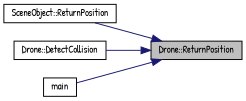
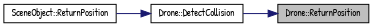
edge "SceneObject::ReturnPosition" -> "Drone::ReturnPosition": now "SceneObject::ReturnPosition" -> "Drone::DetectCollision"
node "main": removed
